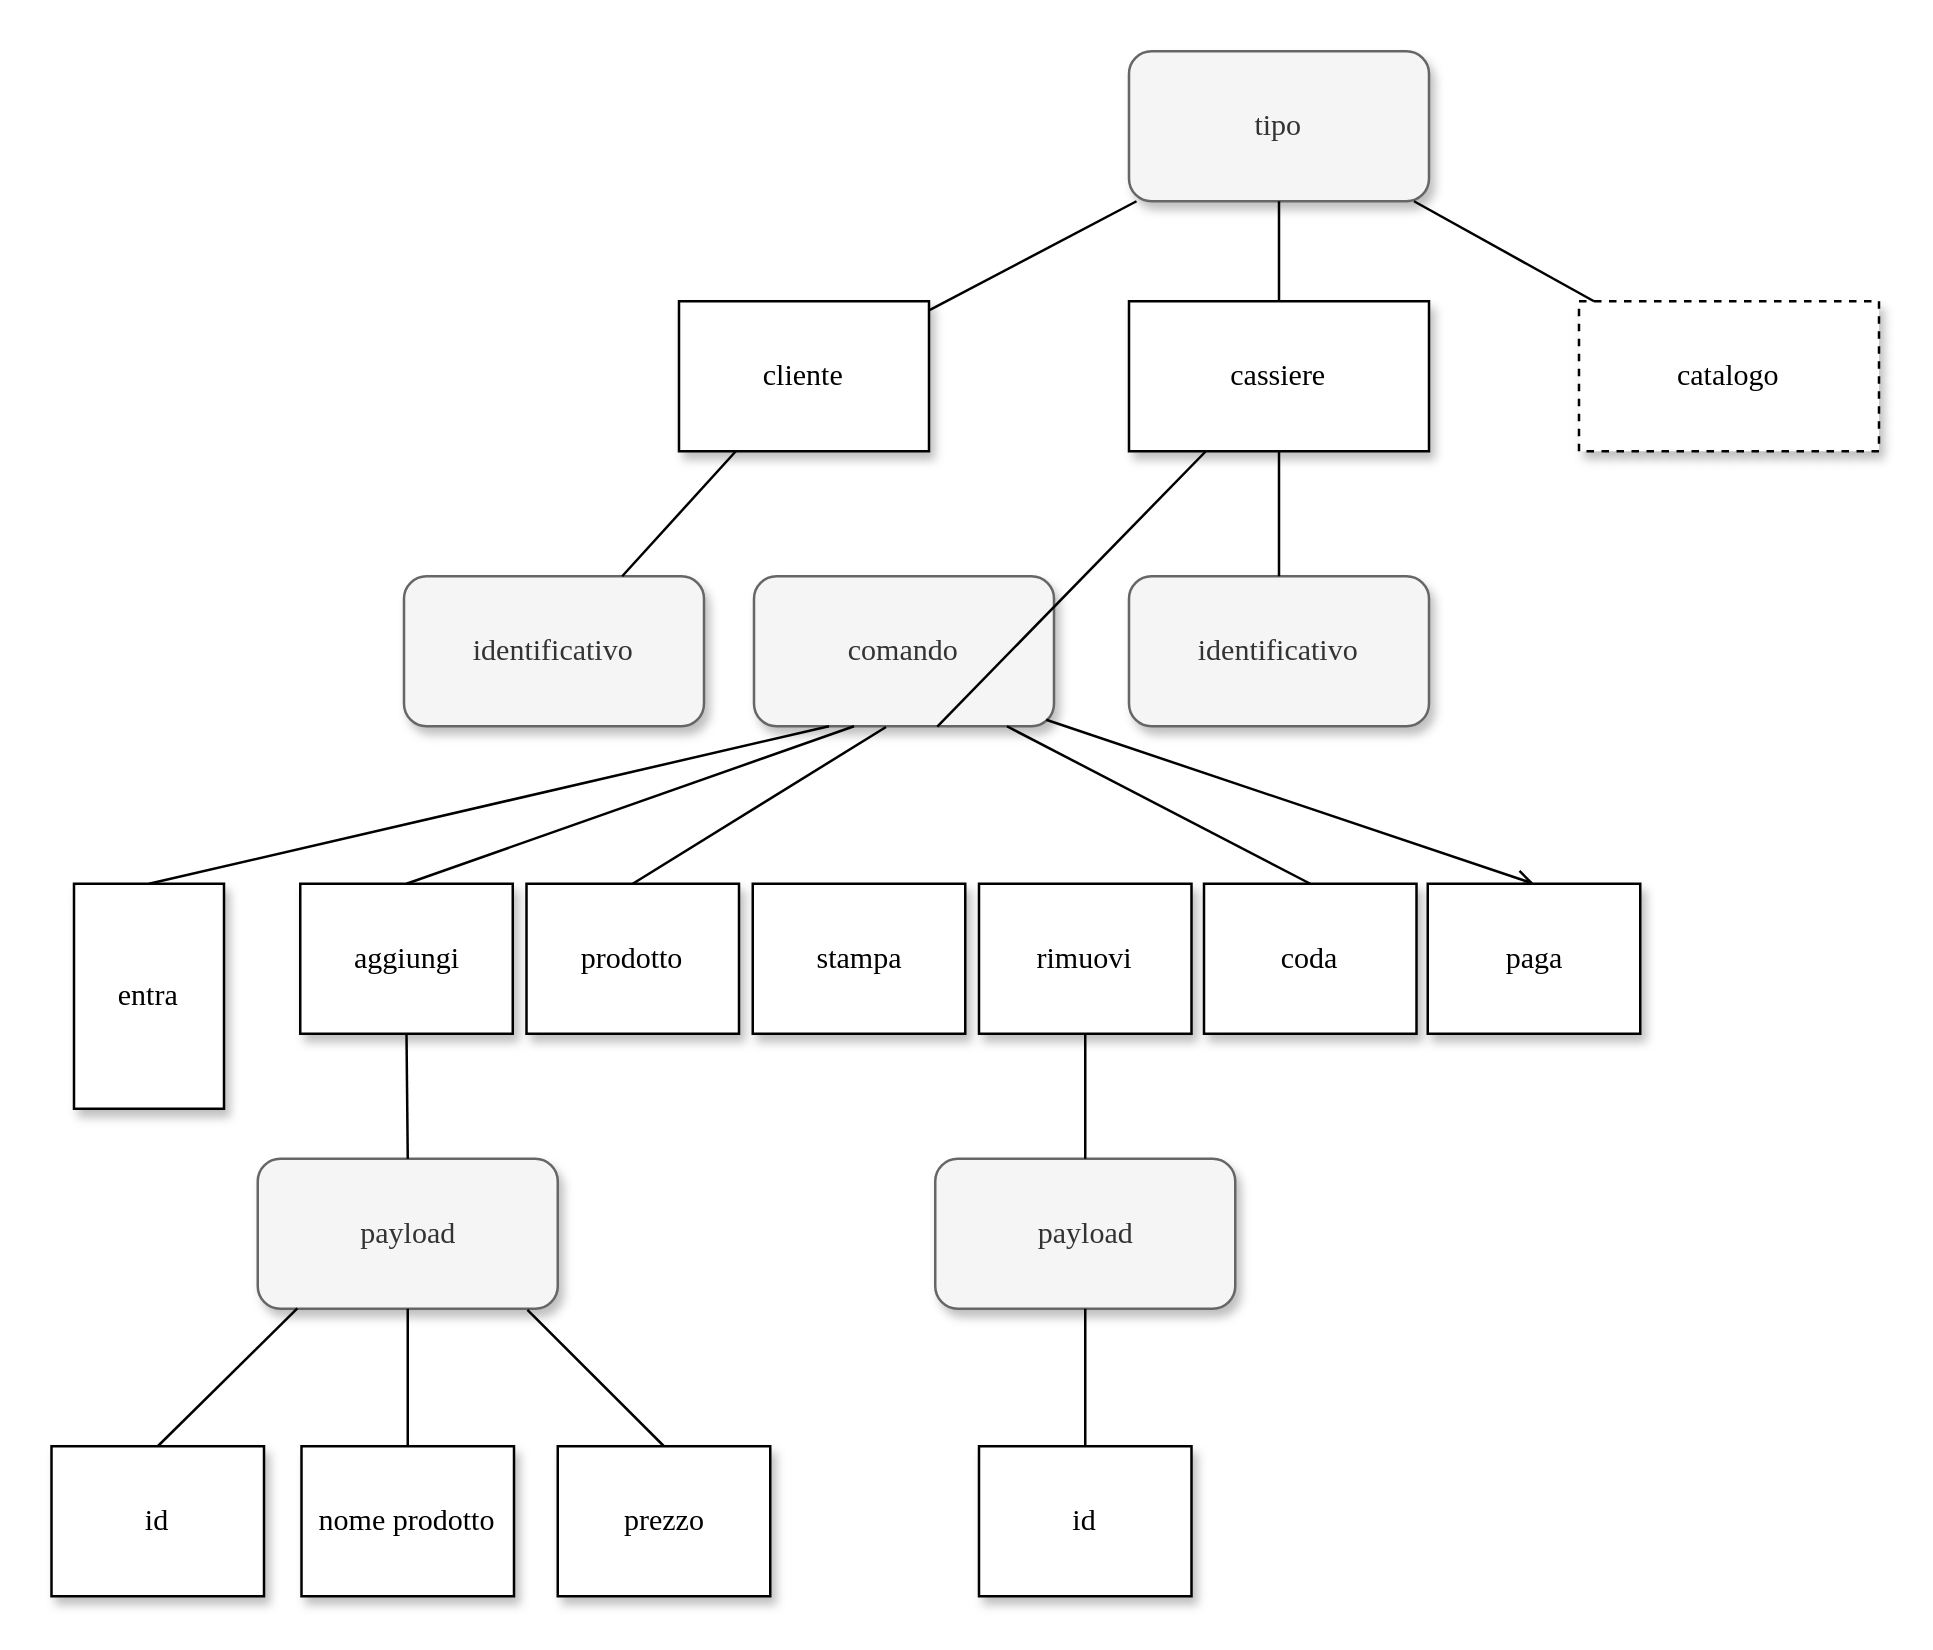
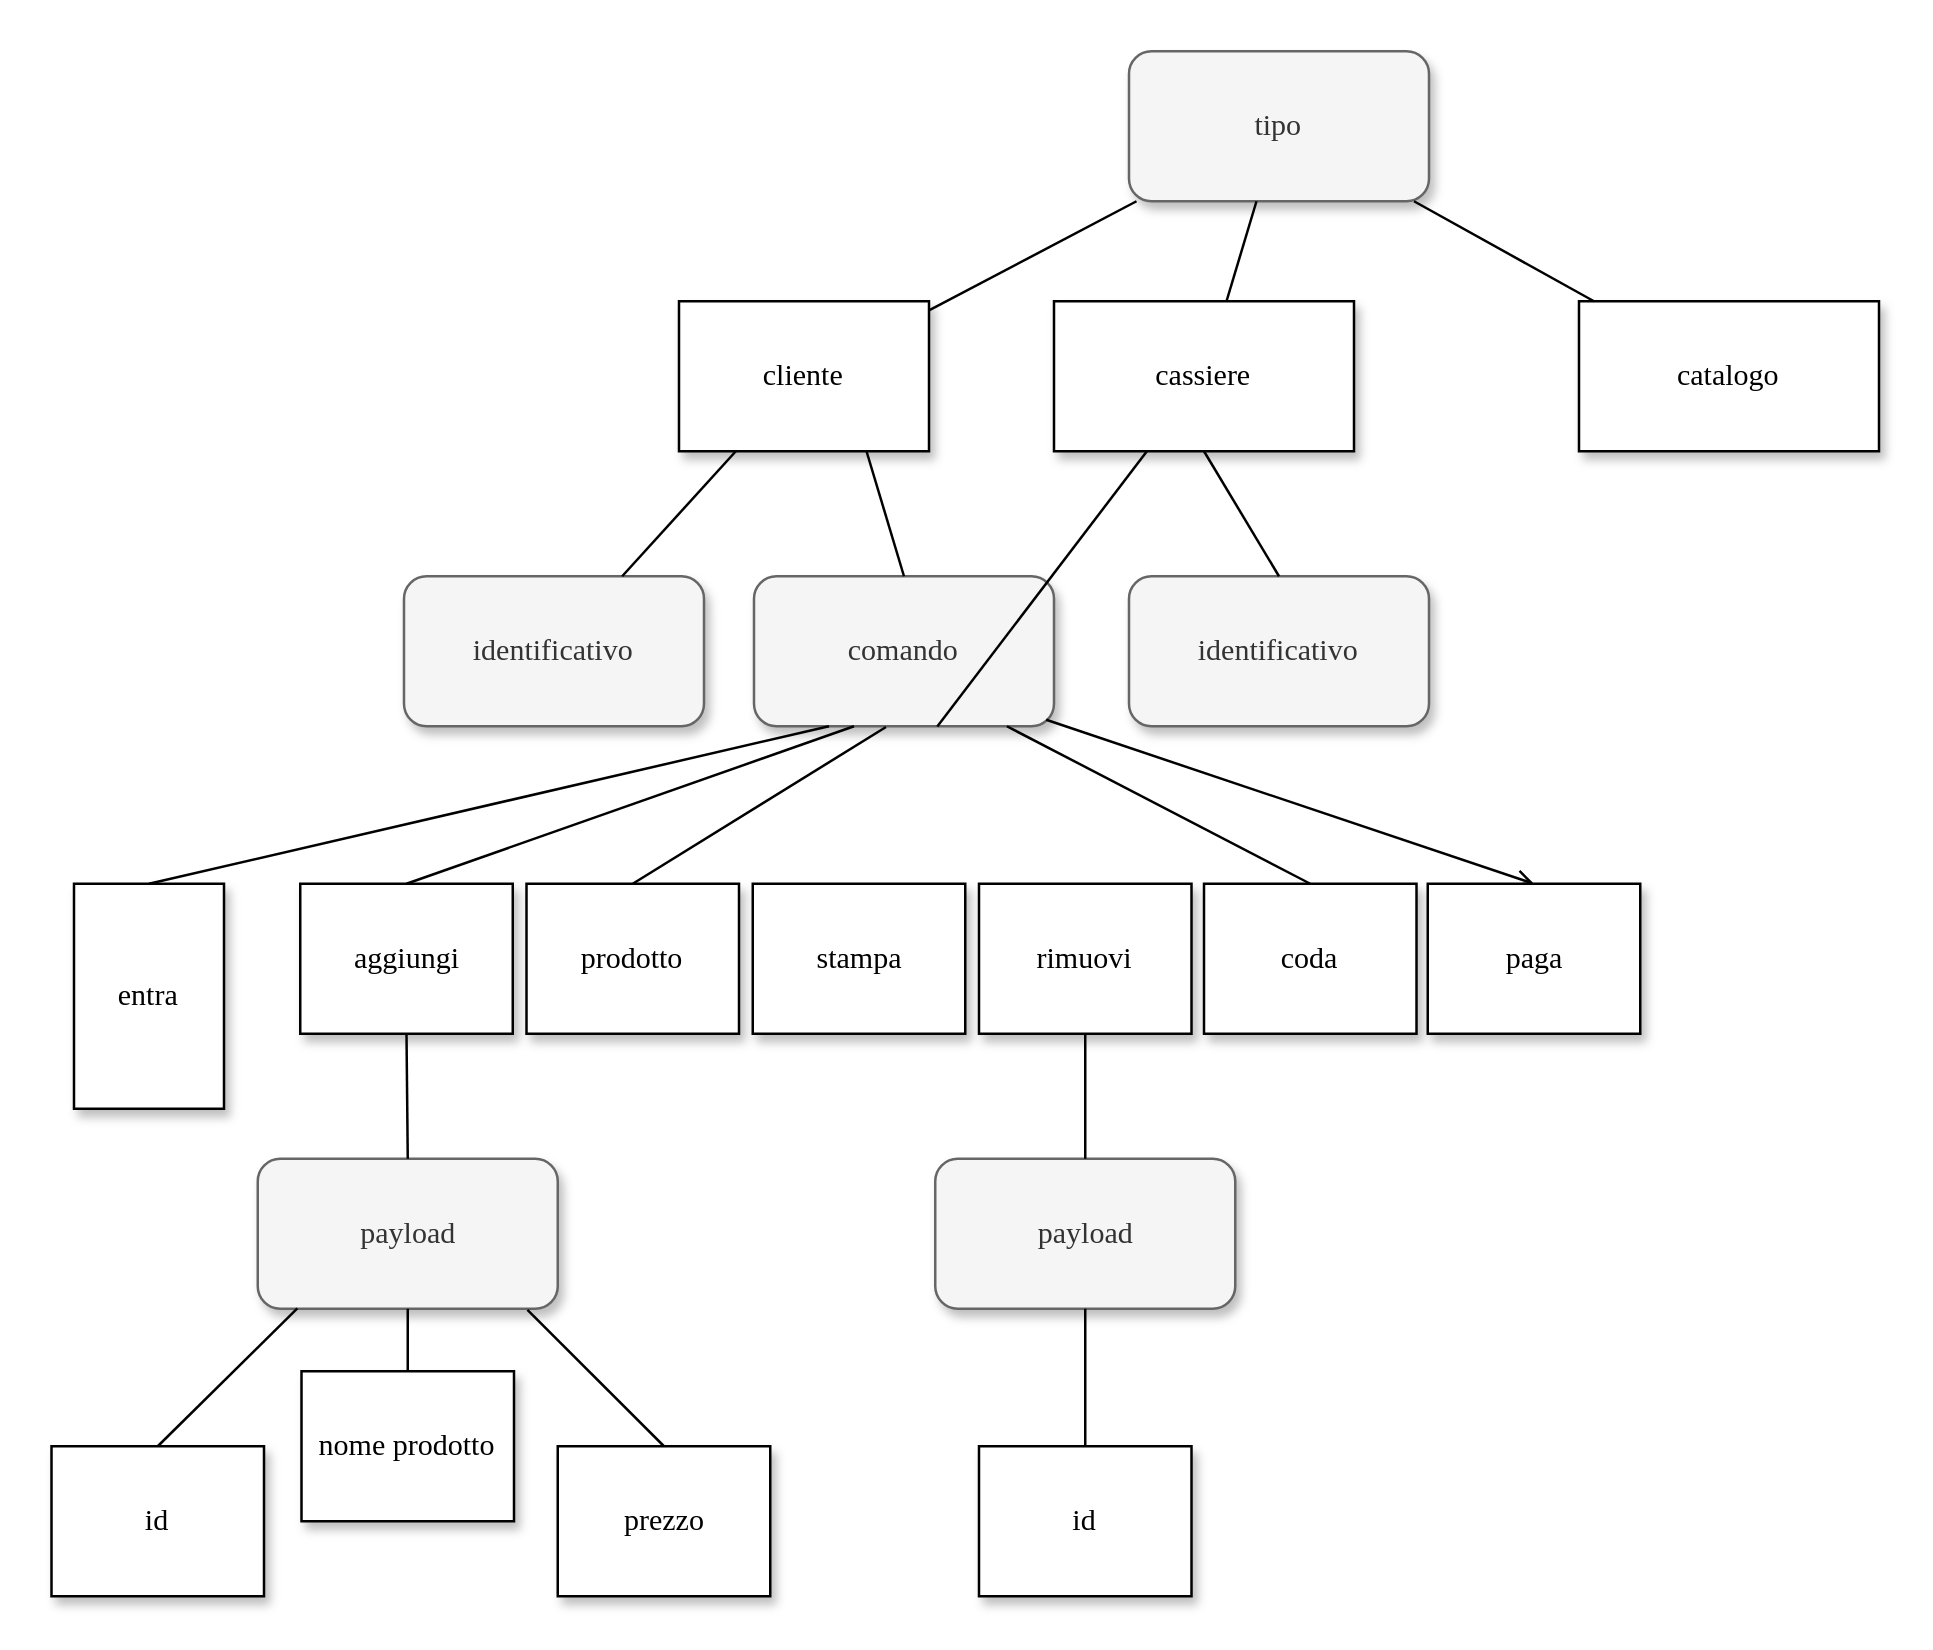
node "cassiere": moved (1279, 376) -> (1204, 376)
node "catalogo": style dashed -> solid
edge "cliente" -- "comando": added
node "nome prodotto": moved (408, 1521) -> (408, 1446)
